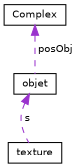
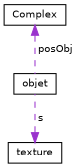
edge "texture" -> "objet": reversed
